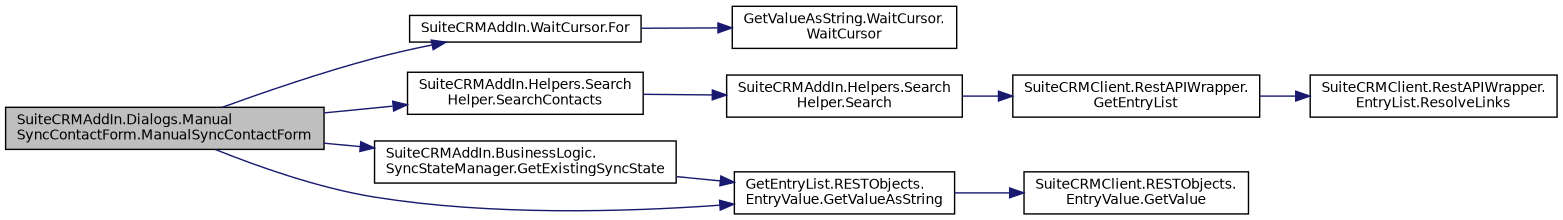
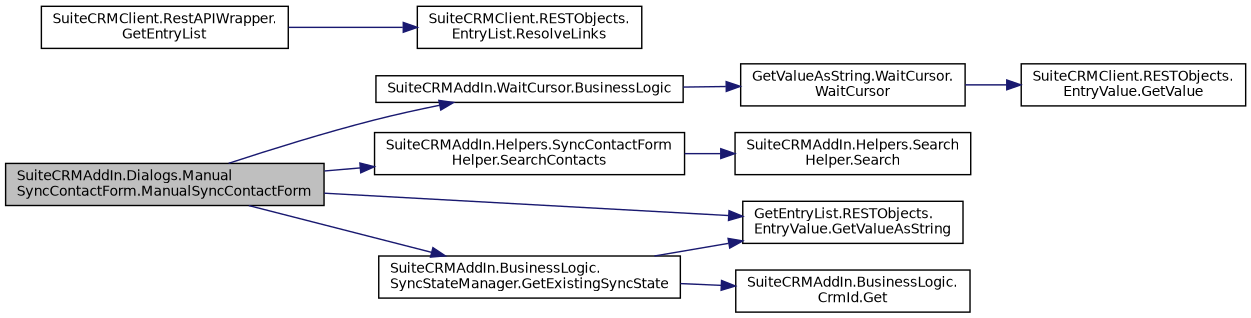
node "SuiteCRMAddIn.WaitCursor.For": label "SuiteCRMAddIn.WaitCursor.For" -> "SuiteCRMAddIn.WaitCursor.BusinessLogic"
node "SuiteCRMAddIn.Helpers.Search Helper.SearchContacts": label "SuiteCRMAddIn.Helpers.Search Helper.SearchContacts" -> "SuiteCRMAddIn.Helpers.SyncContactForm Helper.SearchContacts"
edge "SuiteCRMAddIn.Helpers.Search Helper.Search" -> "SuiteCRMClient.RestAPIWrapper. GetEntryList": removed
node "SuiteCRMClient.RestAPIWrapper. EntryList.ResolveLinks": label "SuiteCRMClient.RestAPIWrapper. EntryList.ResolveLinks" -> "SuiteCRMClient.RESTObjects. EntryList.ResolveLinks"
edge "GetEntryList.RESTObjects. EntryValue.GetValueAsString" -> "SuiteCRMClient.RESTObjects. EntryValue.GetValue": now "GetValueAsString.WaitCursor. WaitCursor" -> "SuiteCRMClient.RESTObjects. EntryValue.GetValue"
node "SuiteCRMAddIn.BusinessLogic. CrmId.Get": added
